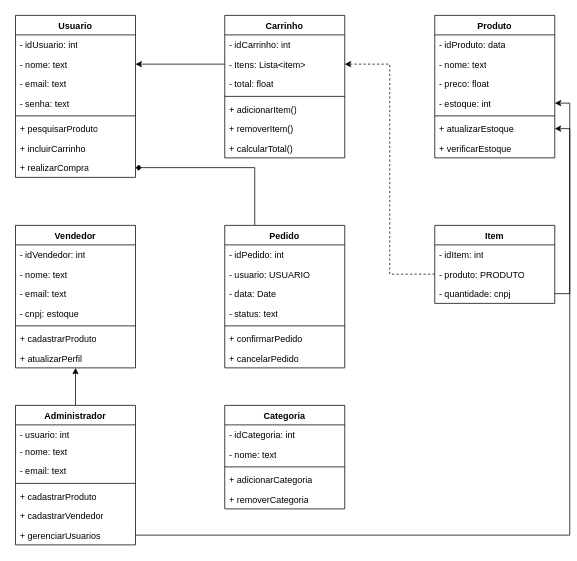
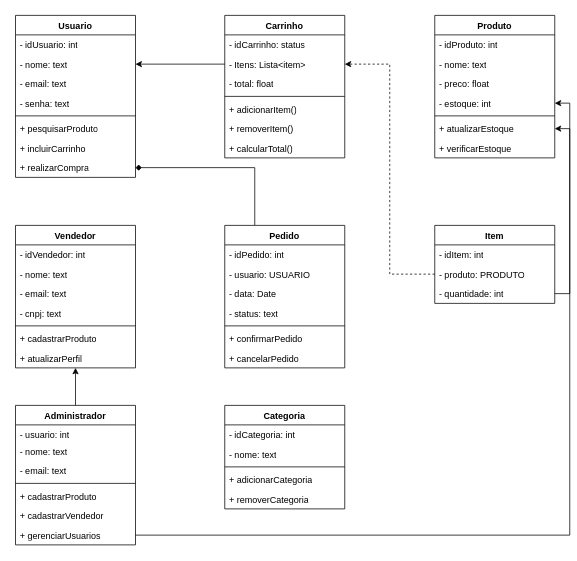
node "- idCarrinho: int": label "- idCarrinho: int" -> "- idCarrinho: status"
node "- idProduto: data": label "- idProduto: data" -> "- idProduto: int"
node "- quantidade: cnpj": label "- quantidade: cnpj" -> "- quantidade: int"
node "- cnpj: estoque": label "- cnpj: estoque" -> "- cnpj: text"
